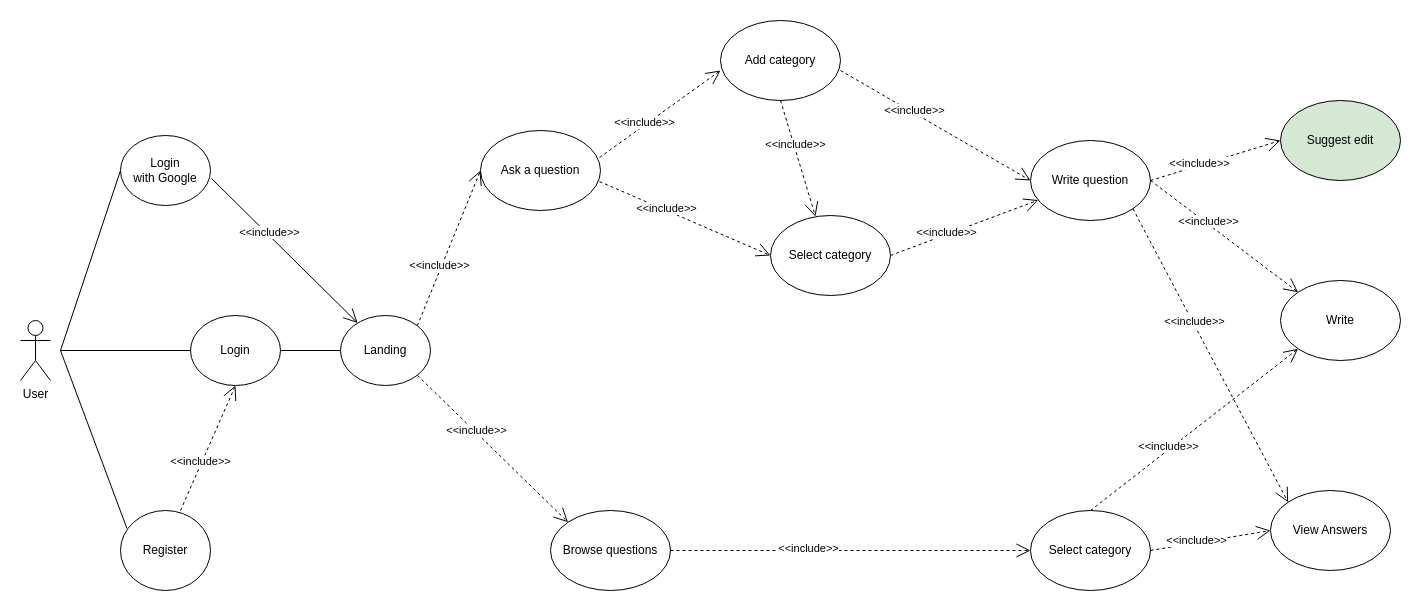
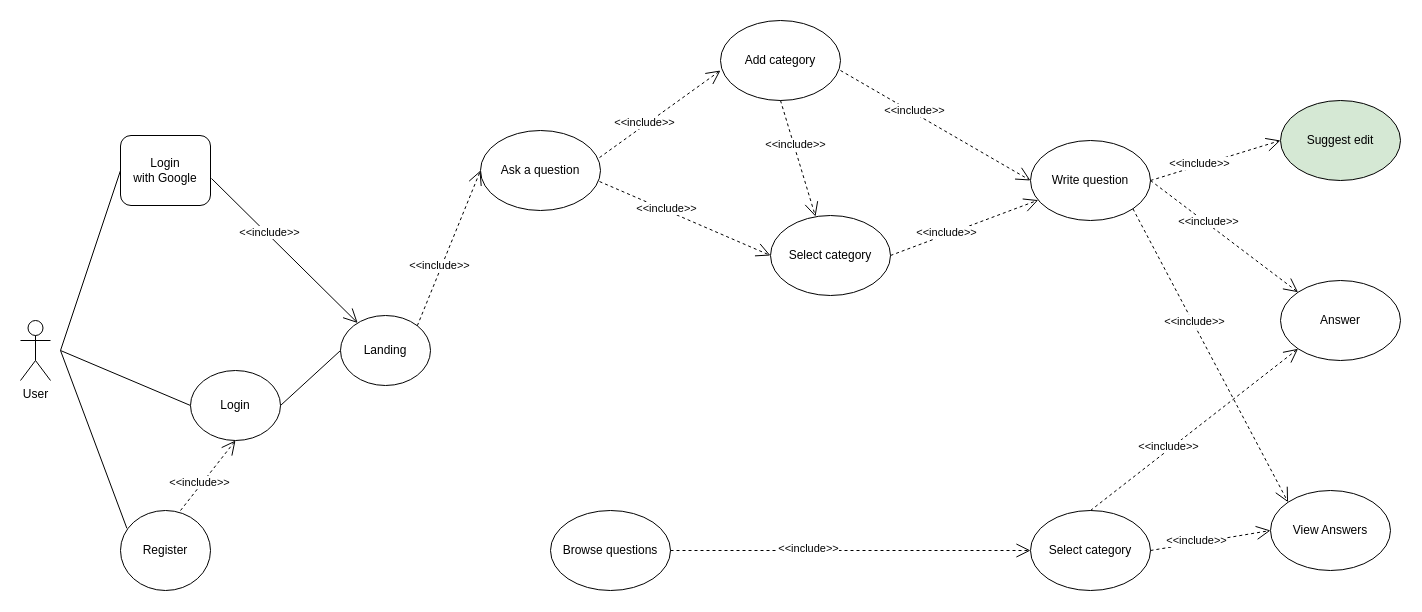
node "Login with Google": shape ellipse -> rounded rectangle
node "Write": label "Write" -> "Answer"
node "Login": moved (236, 351) -> (236, 406)
edge "Landing" -> "Browse questions": removed, label "<<include>>"
